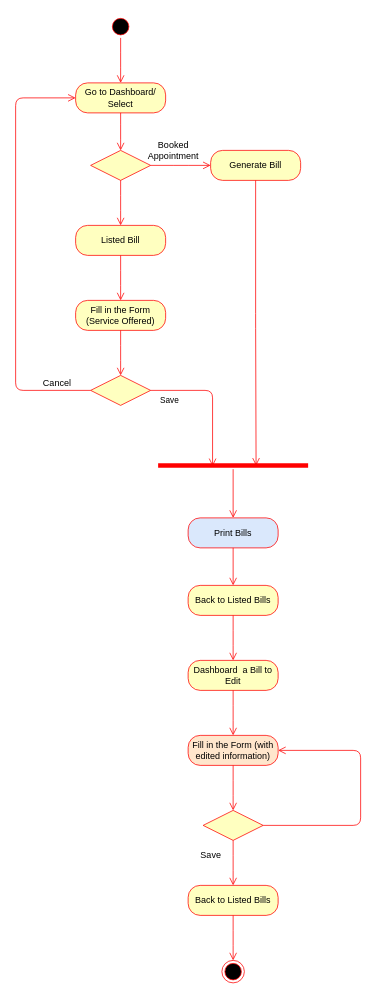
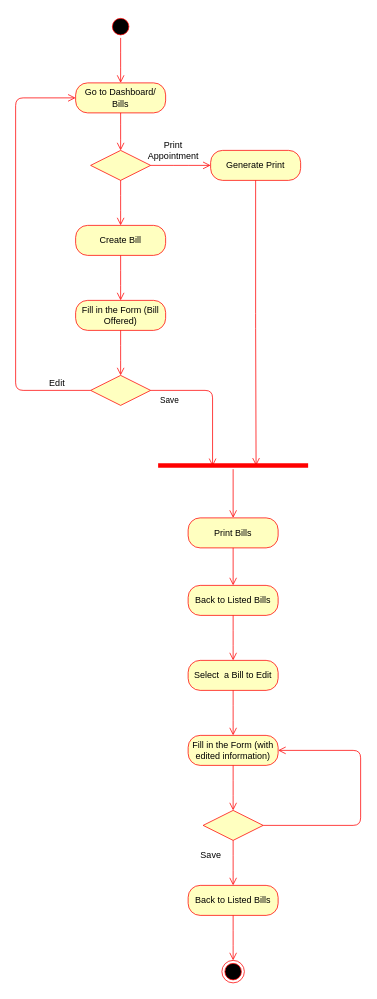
node "Go to Dashboard/ Select": label "Go to Dashboard/ Select" -> "Go to Dashboard/ Bills"
node "Booked Appointment": label "Booked Appointment" -> "Print Appointment"
node "Generate Bill": label "Generate Bill" -> "Generate Print"
node "Listed Bill": label "Listed Bill" -> "Create Bill"
node "Fill in the Form (Service Offered)": label "Fill in the Form (Service Offered)" -> "Fill in the Form (Bill Offered)"
node "Cancel": label "Cancel" -> "Edit"
node "Print Bills": fillcolor #dae8fc -> #ffffc0
node "Dashboard a Bill to Edit": label "Dashboard a Bill to Edit" -> "Select a Bill to Edit"
node "Fill in the Form (with edited information)": fillcolor #ffe6cc -> #ffffc0
